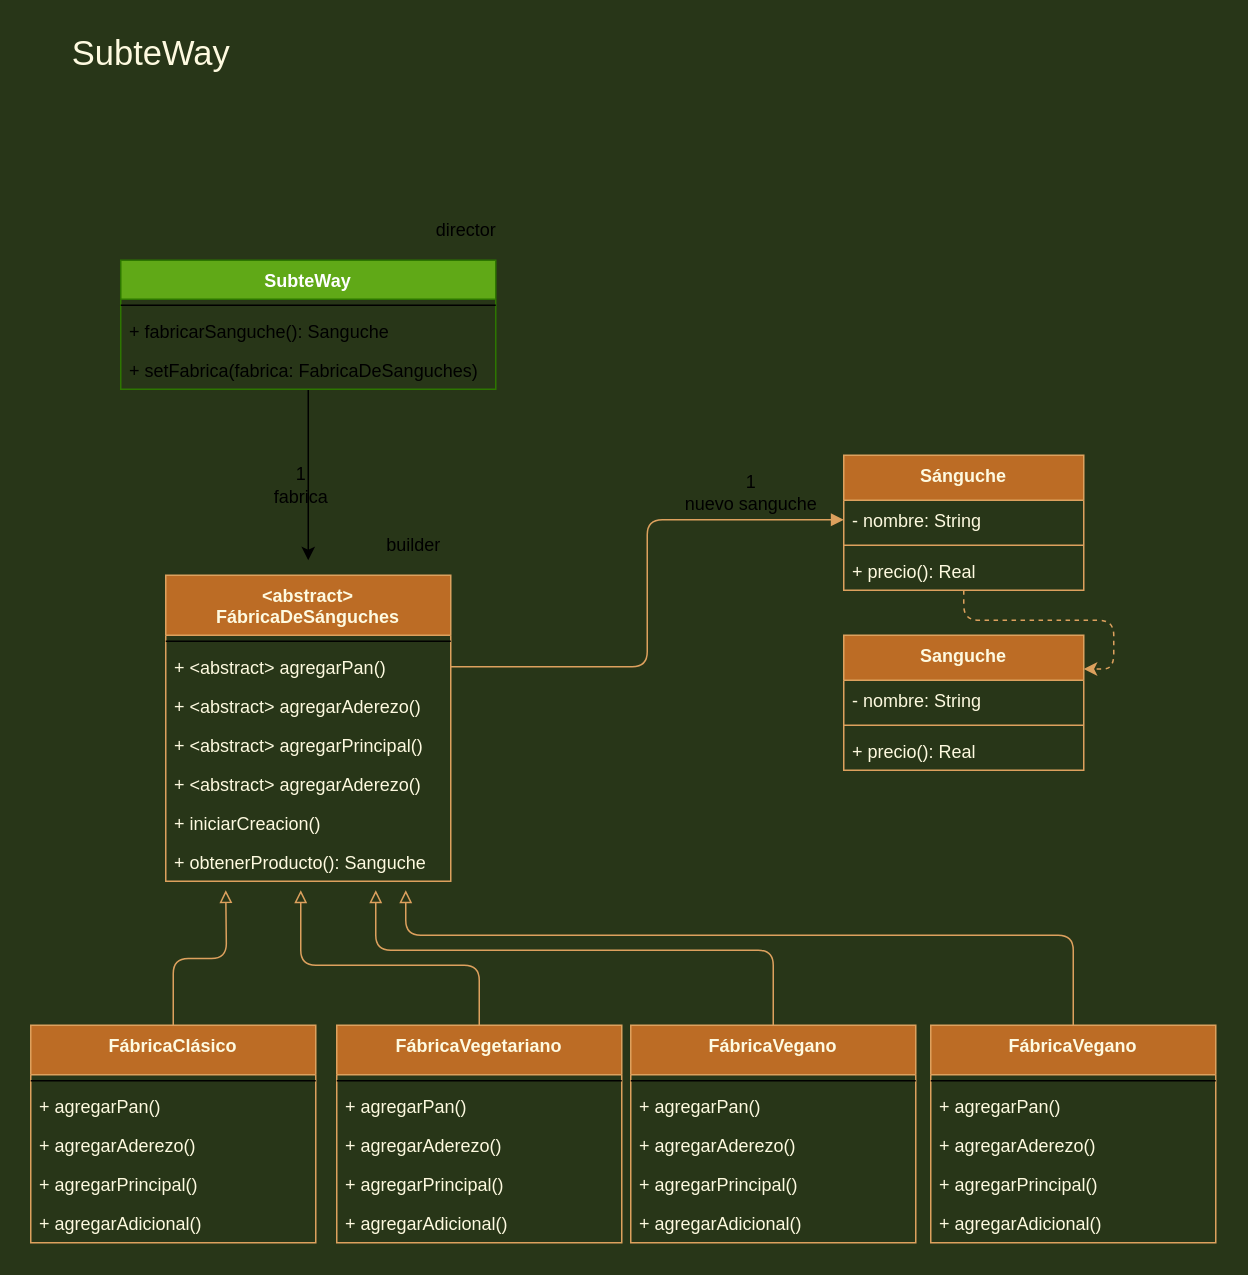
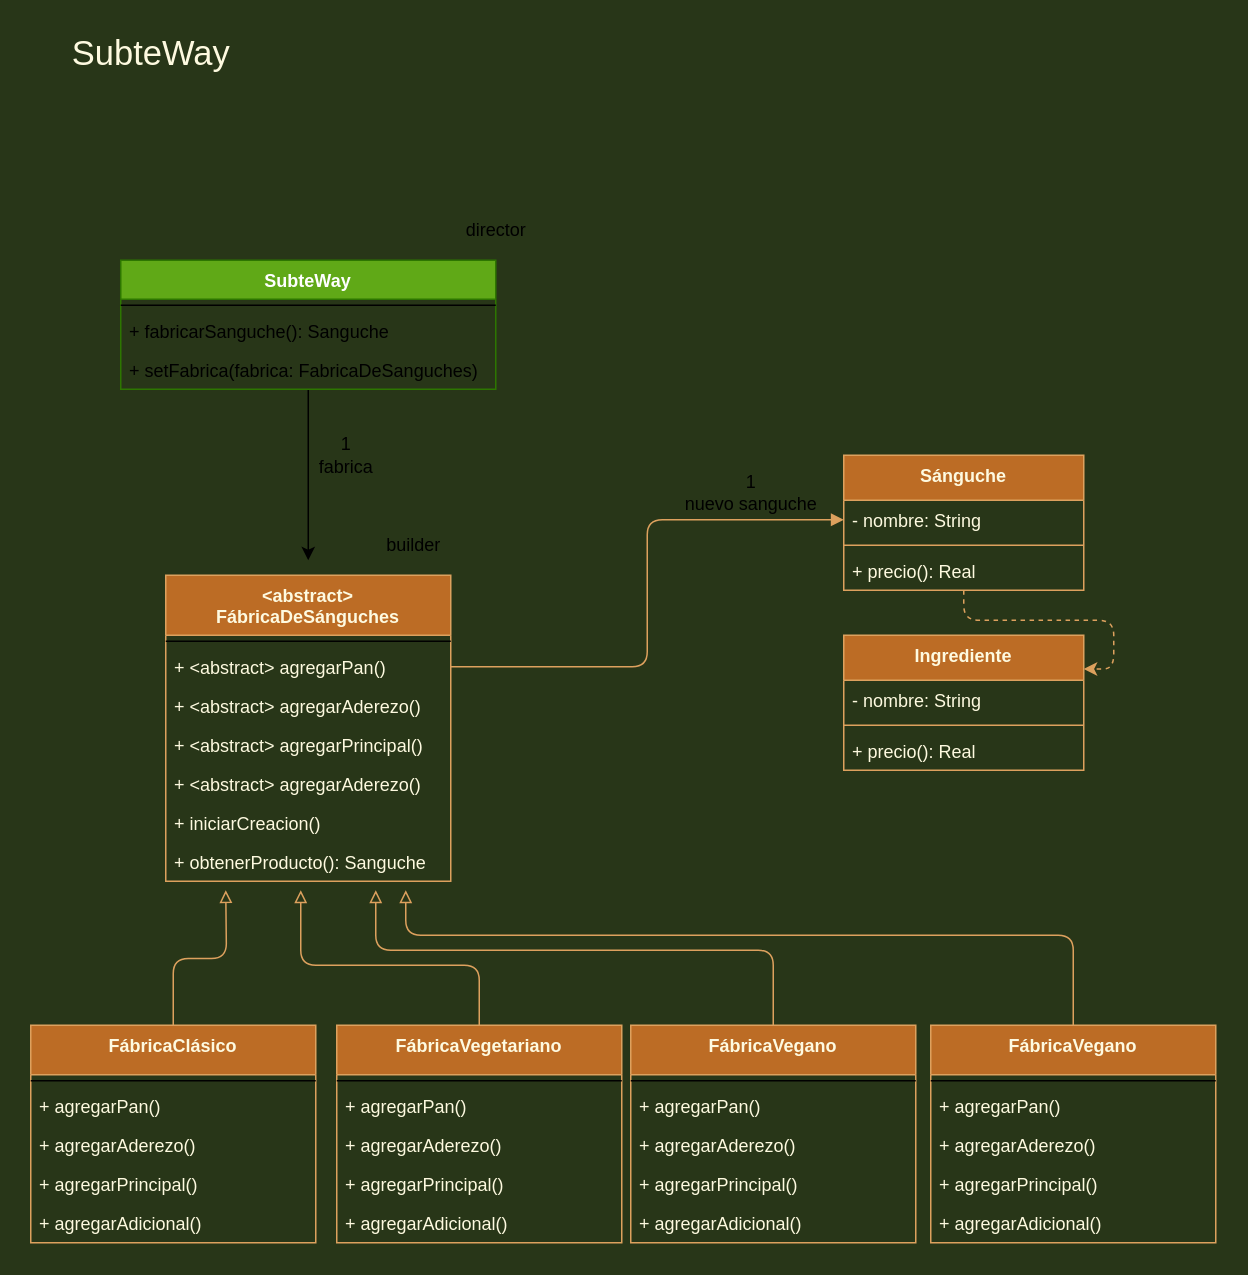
node "director": moved (466, 230) -> (496, 230)
node "1 fabrica": moved (301, 485) -> (346, 455)
node "Sanguche": label "Sanguche" -> "Ingrediente"
